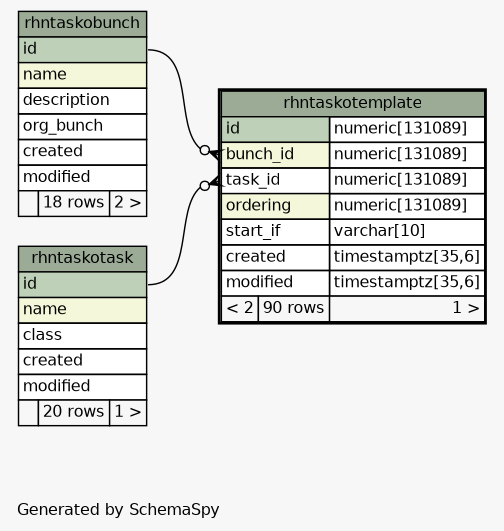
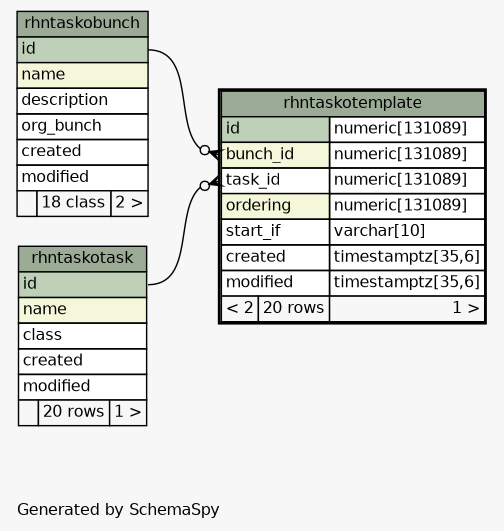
node "rhntaskobunch": text "18 rows" -> "18 class"
node "rhntaskotemplate": text "90 rows" -> "20 rows"
